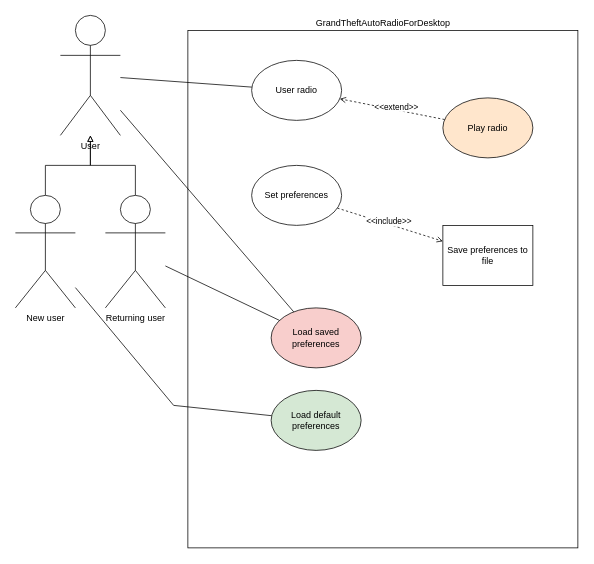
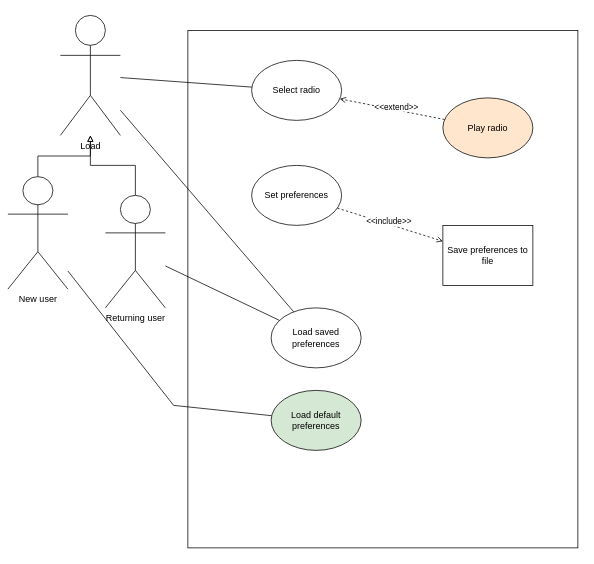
node "GrandTheftAutoRadioForDesktop": removed
node "User radio": label "User radio" -> "Select radio"
node "User": label "User" -> "Load"
node "New user": moved (45, 252) -> (38, 233)
node "Load saved preferences": fillcolor #f8cecc -> #ffffff
